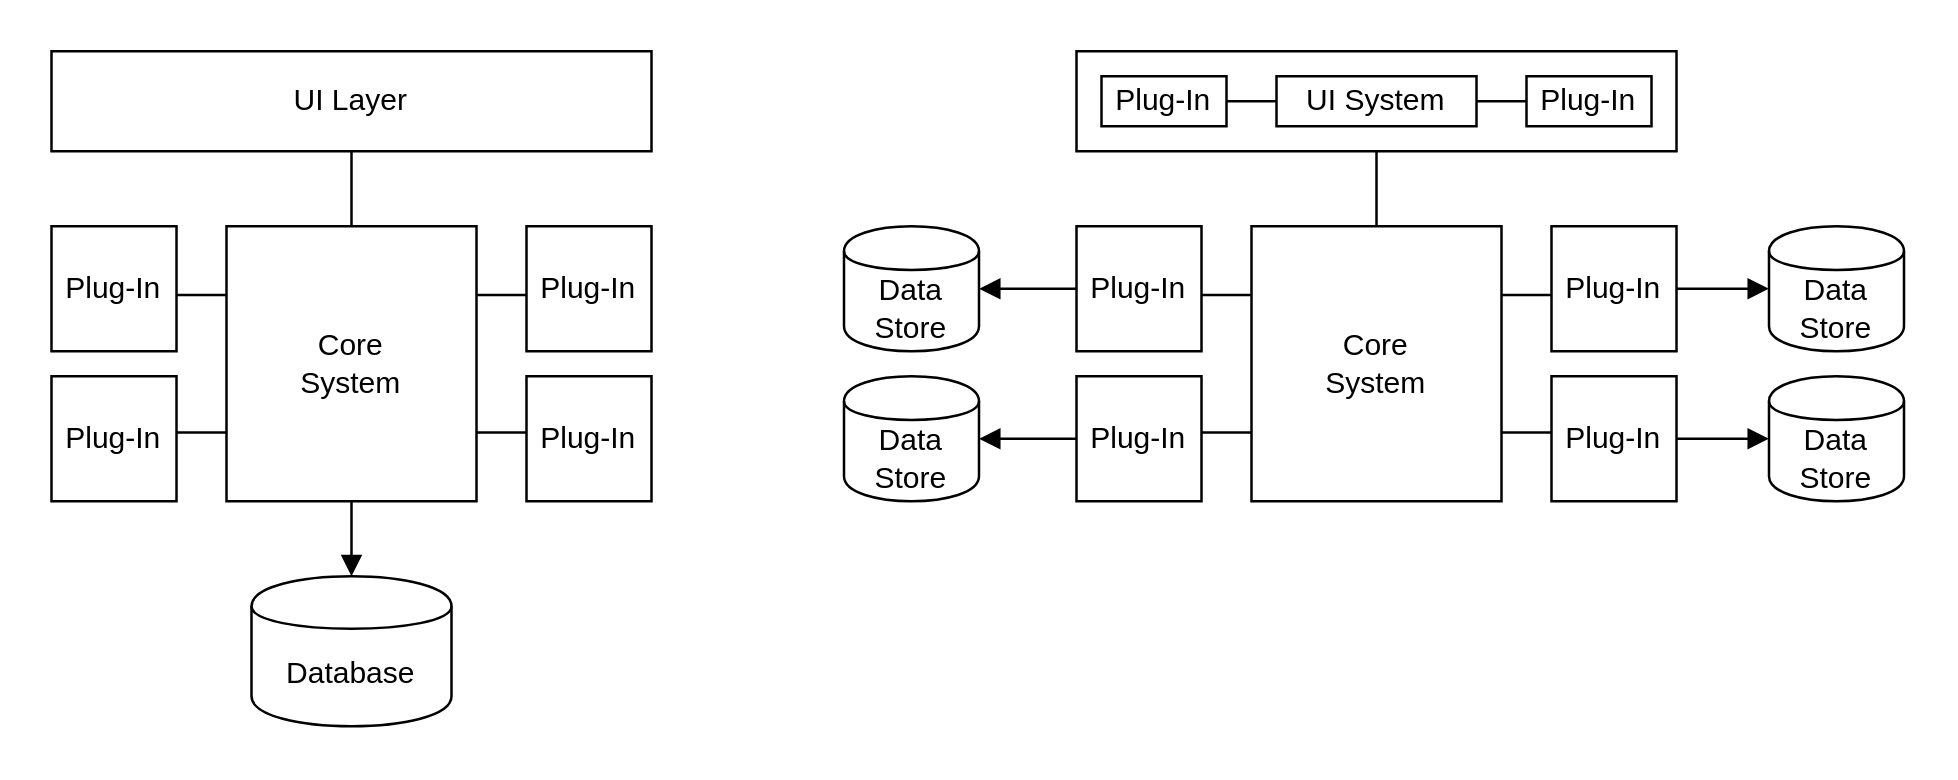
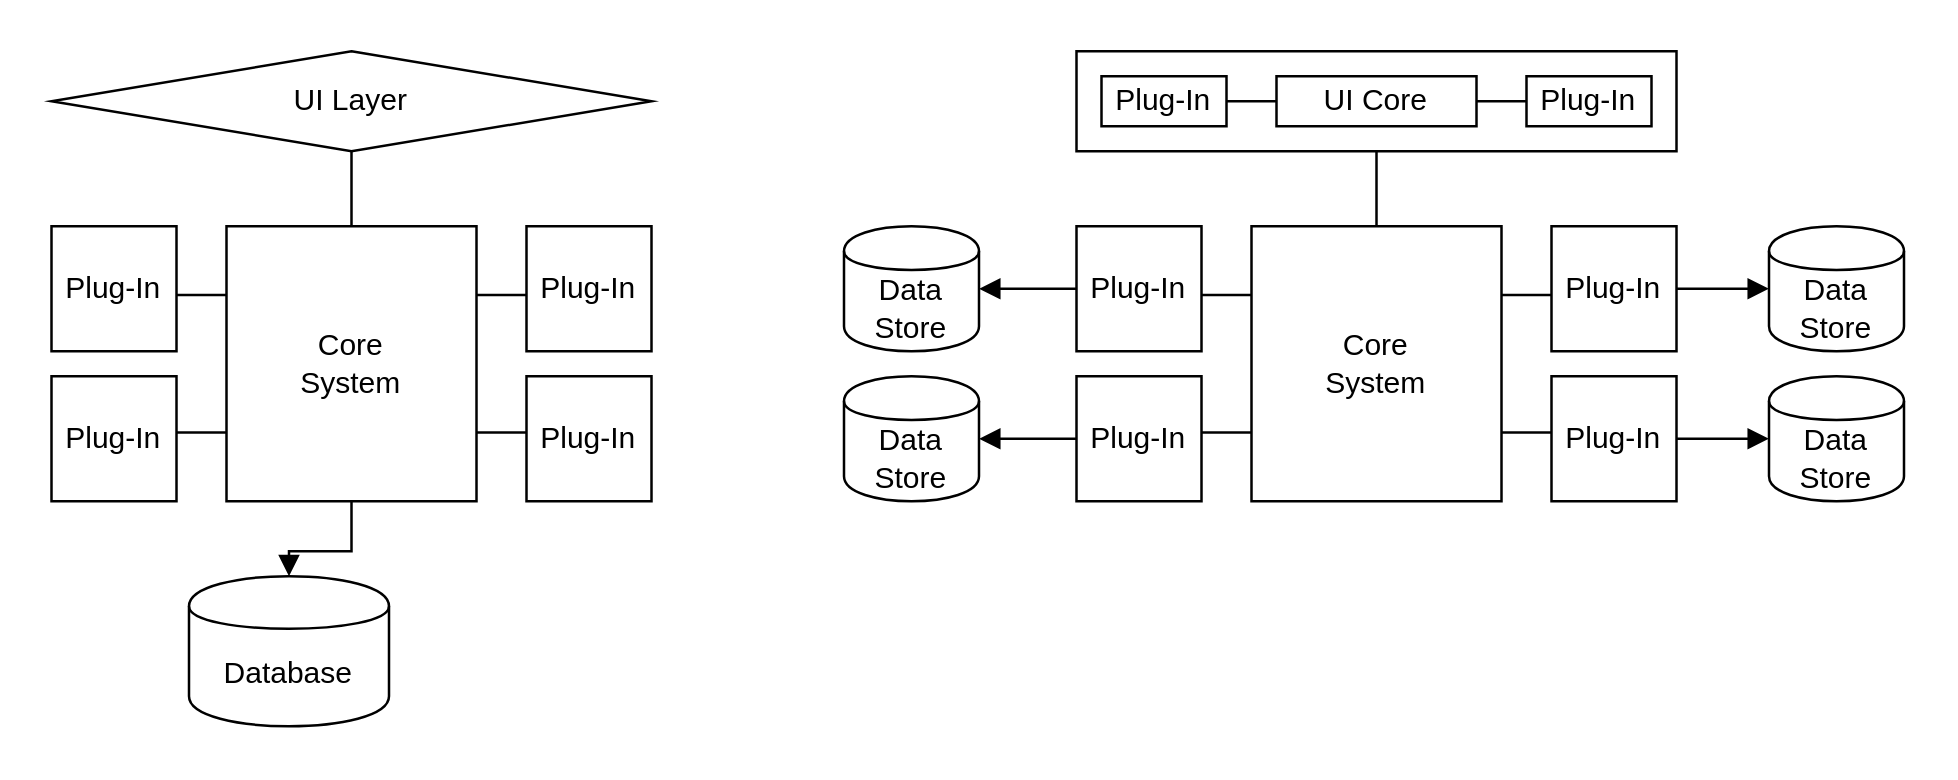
node "UI Layer": shape rectangle -> diamond
node "UI System": label "UI System" -> "UI Core"
node "Database": moved (351, 651) -> (289, 651)
